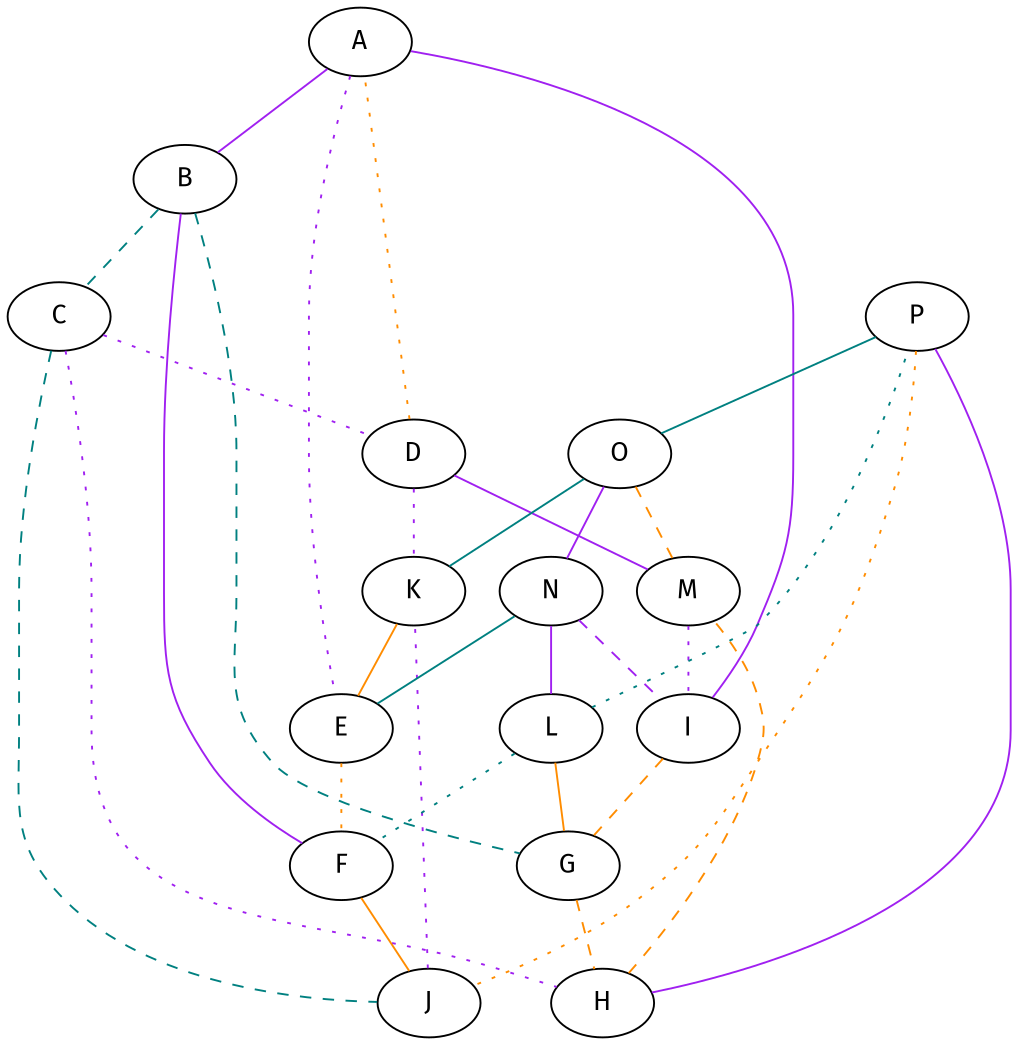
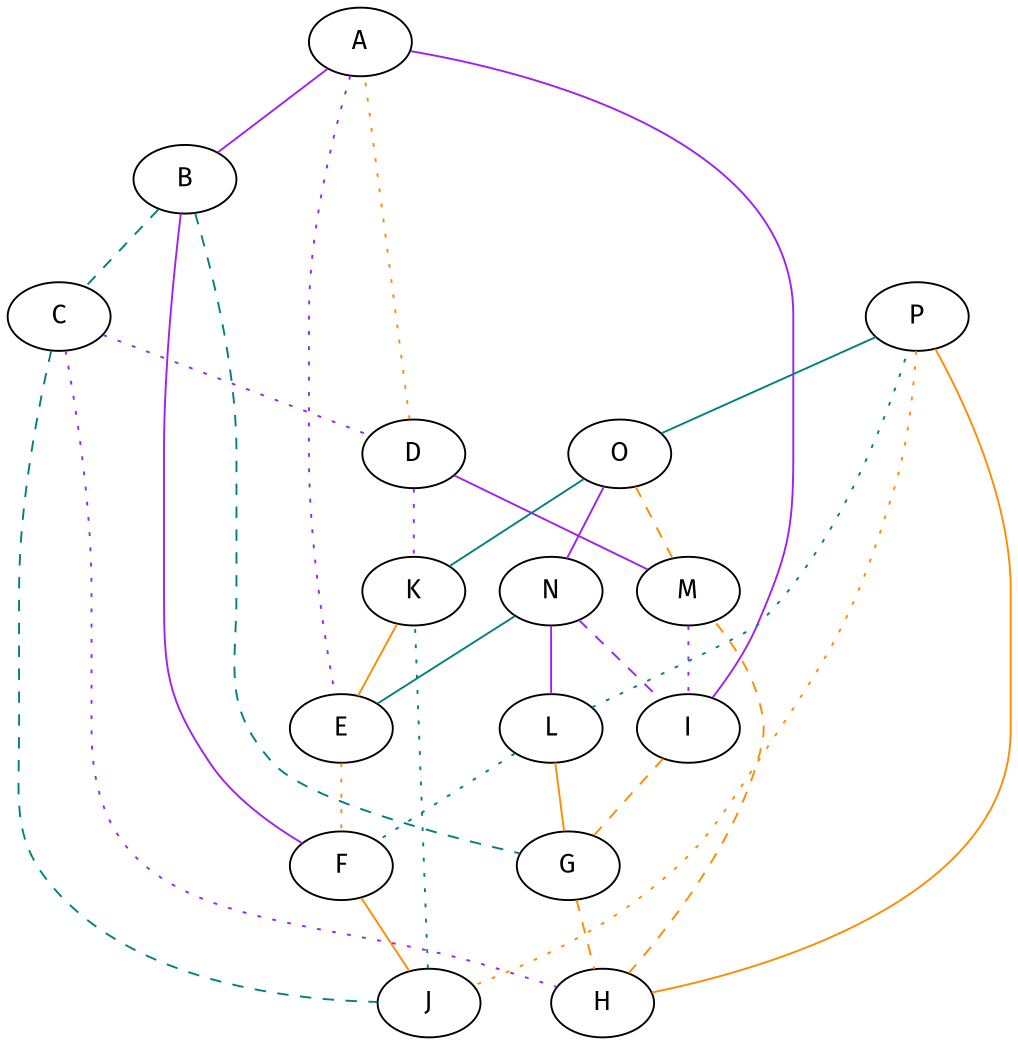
edge "P" -- "H": color purple -> darkorange
edge "K" -- "J": color purple -> teal
